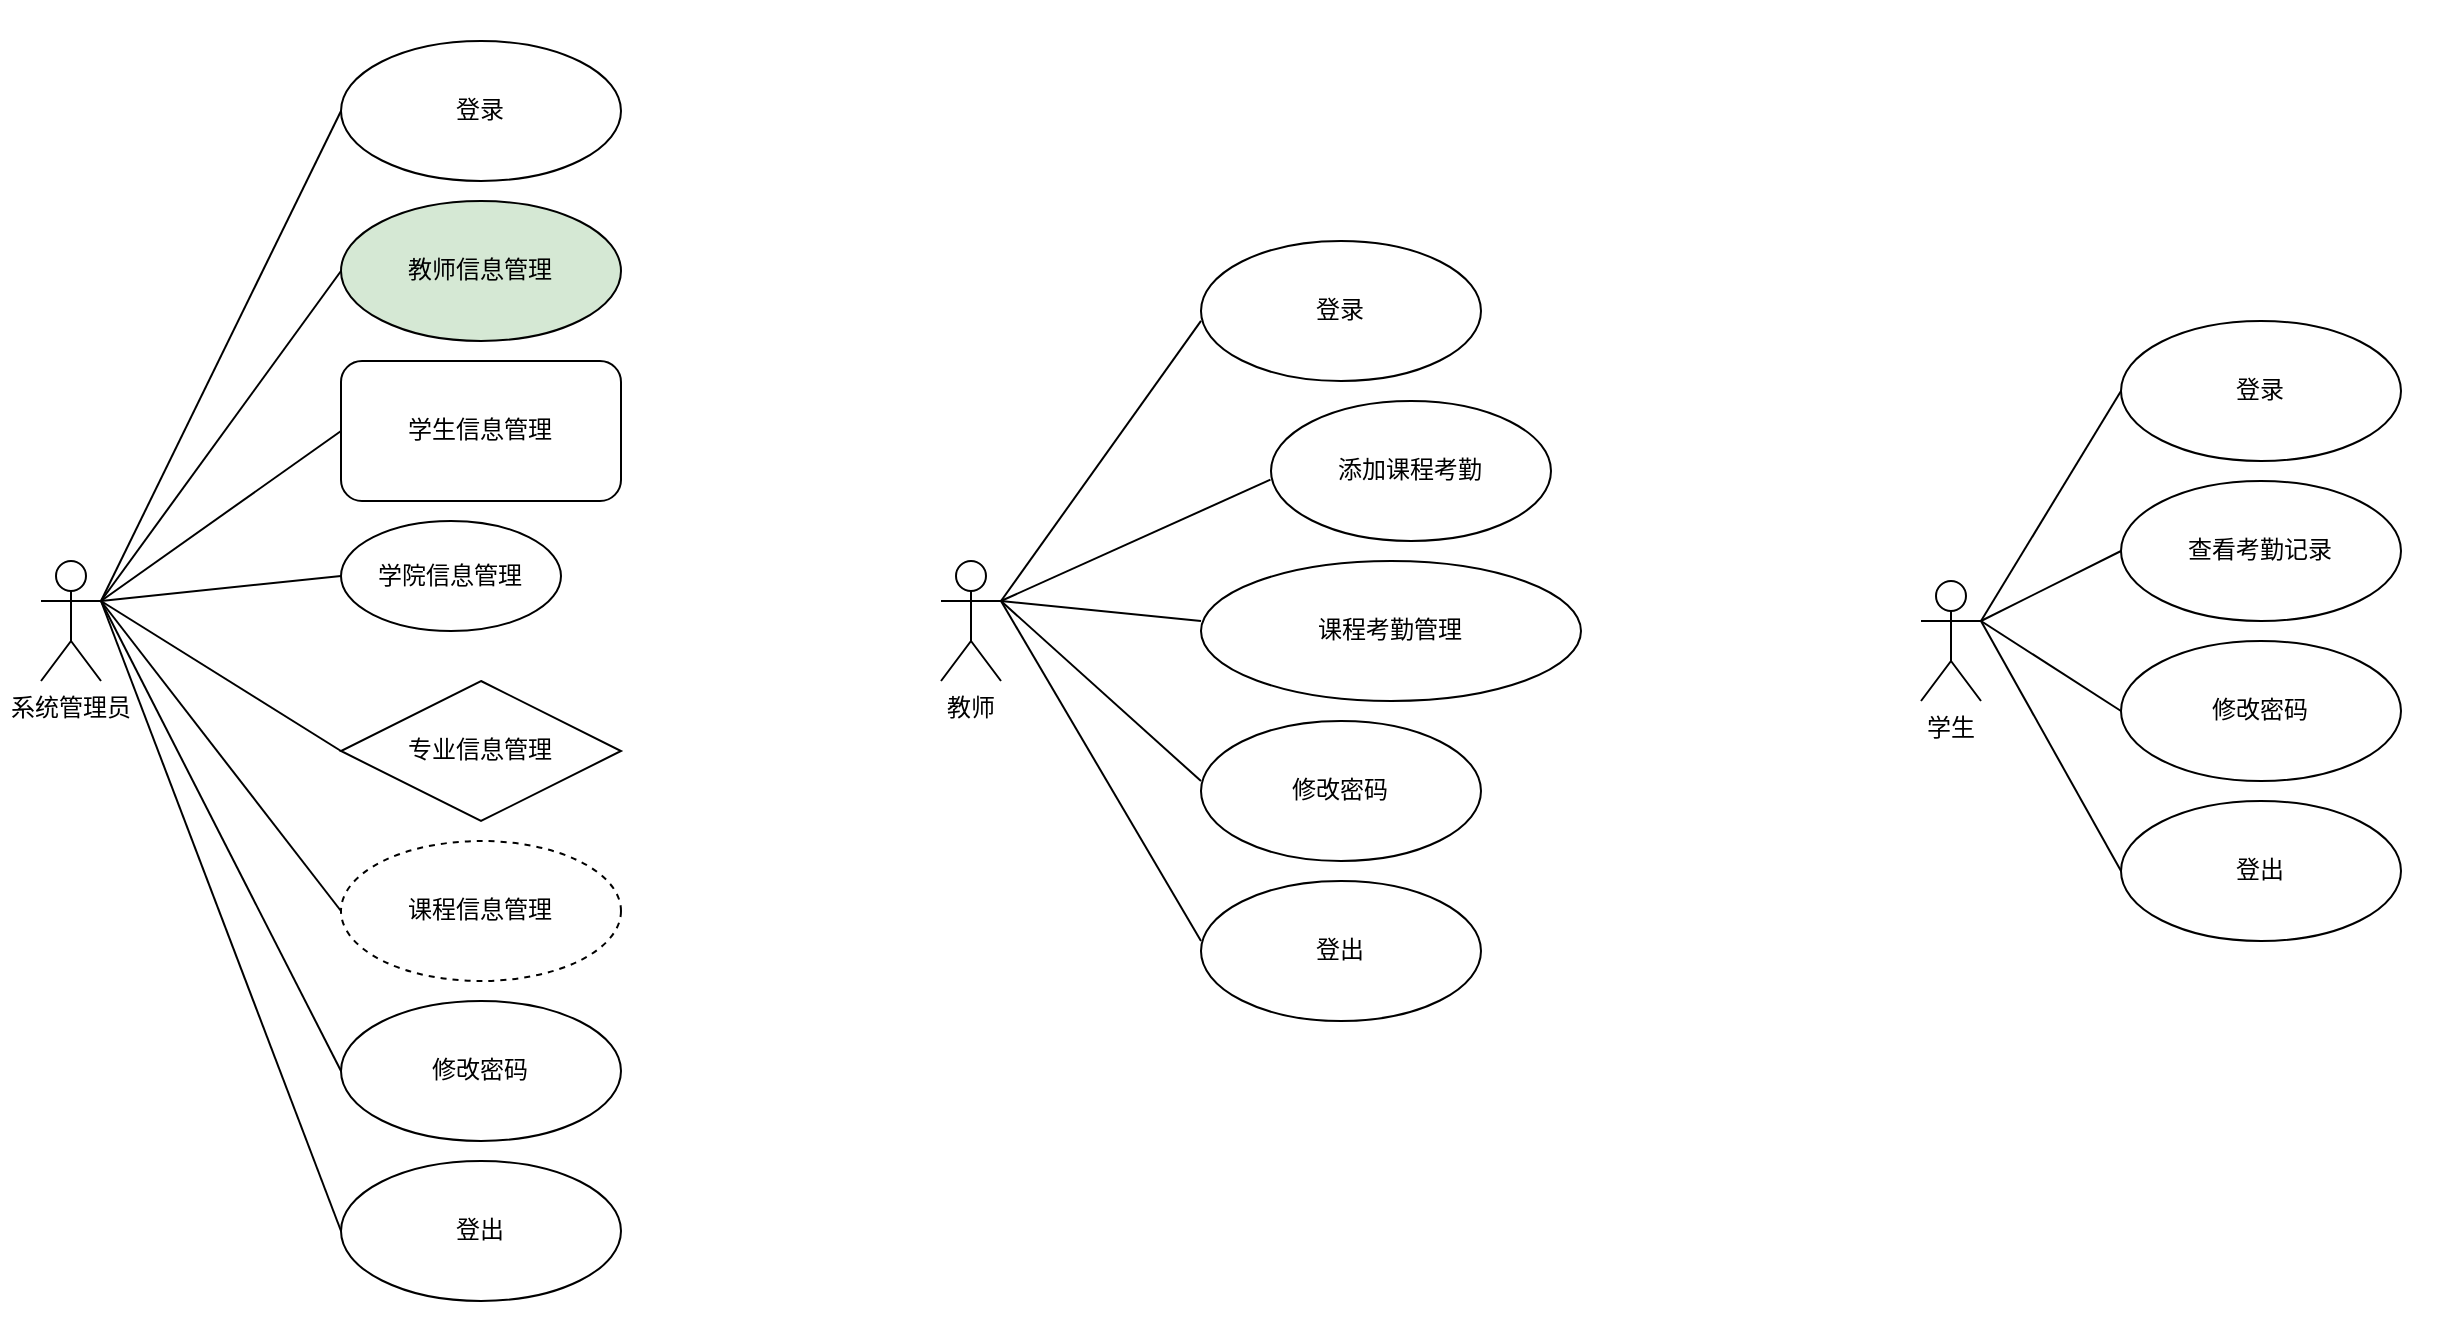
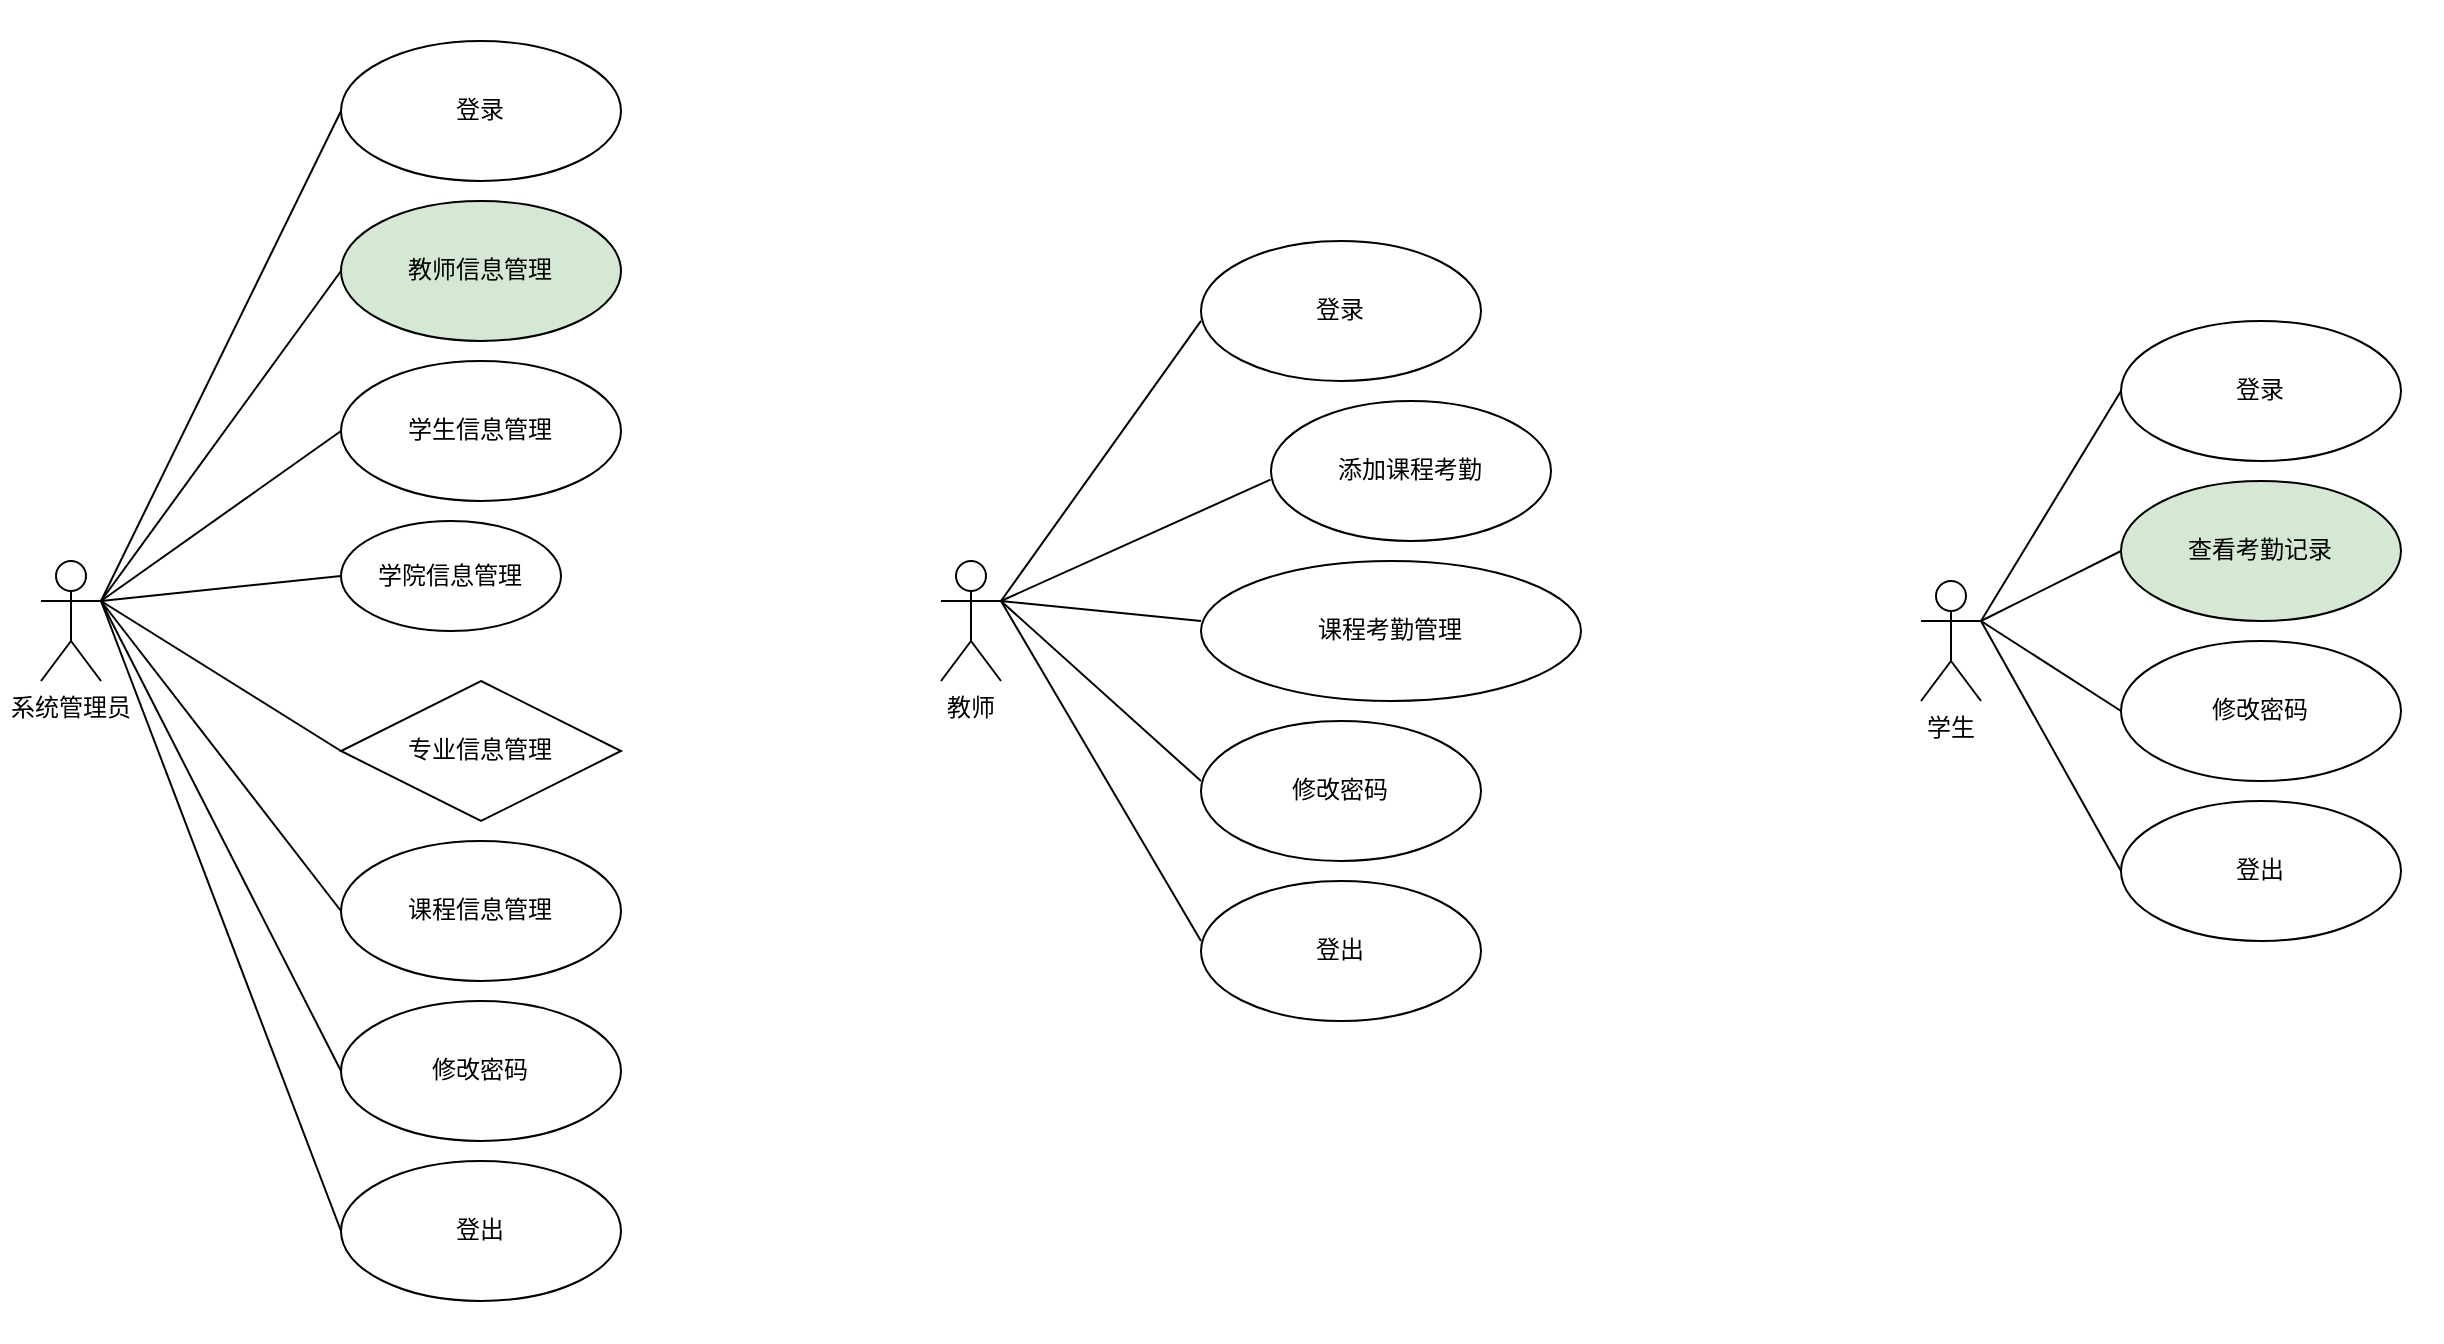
node "学生信息管理": shape rounded rectangle -> ellipse
node "查看考勤记录": fillcolor #ffffff -> #d5e8d4
node "课程信息管理": style dashed -> solid
